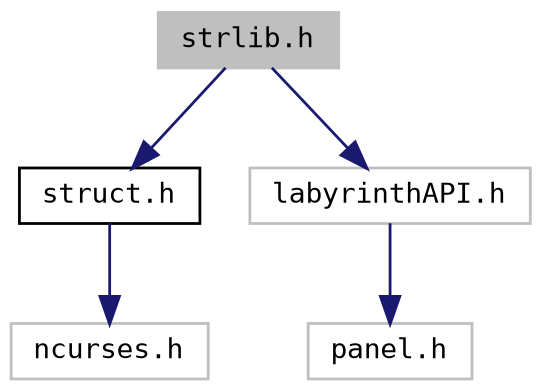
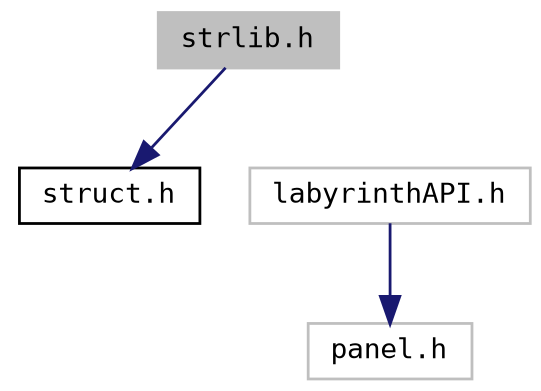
edge "strlib.h" -> "labyrinthAPI.h": removed
node "ncurses.h": removed
